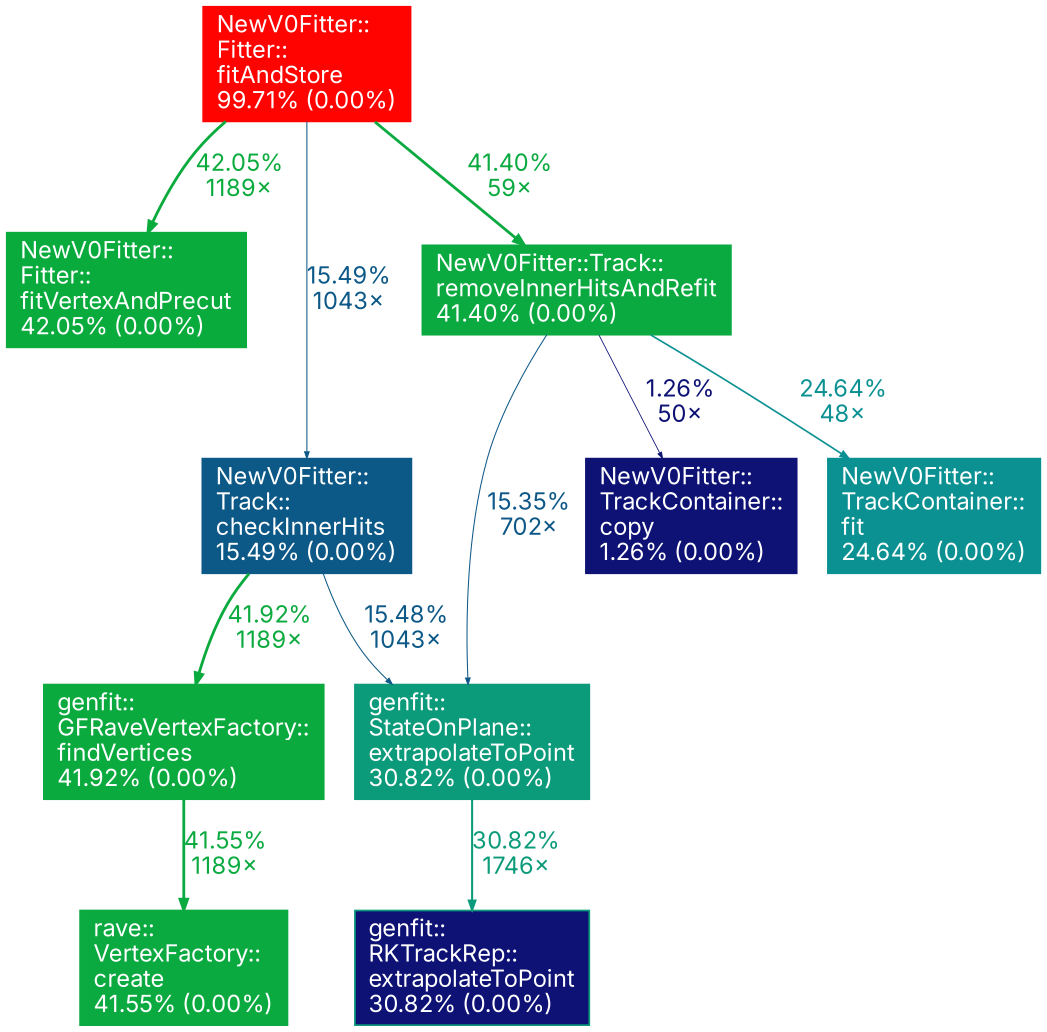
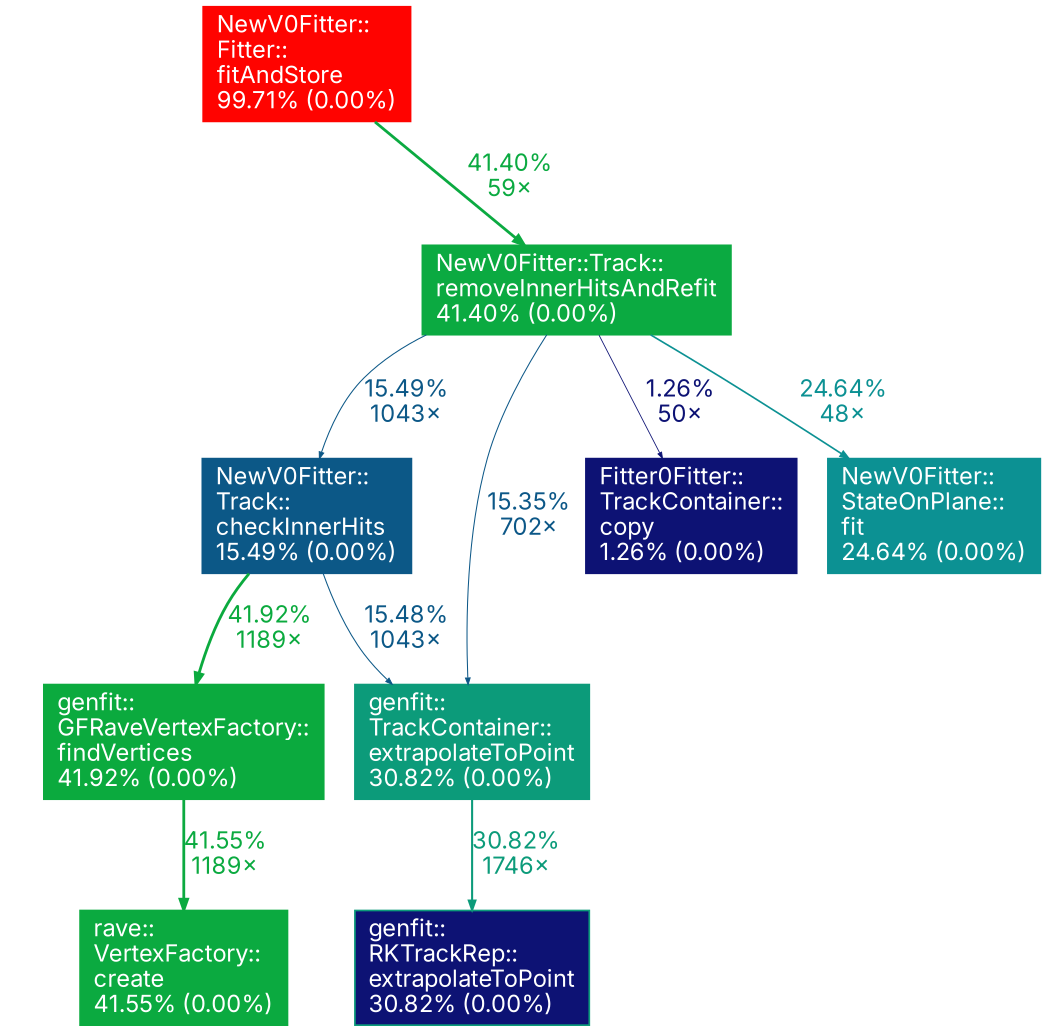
edge "NewV0Fitter:: Fitter:: fitAndStore 99.71% (0.00%)" -> "NewV0Fitter:: Track:: checkInnerHits 15.49% (0.00%)": now "NewV0Fitter::Track:: removeInnerHitsAndRefit 41.40% (0.00%)" -> "NewV0Fitter:: Track:: checkInnerHits 15.49% (0.00%)"
node "NewV0Fitter:: Fitter:: fitVertexAndPrecut 42.05% (0.00%)": removed
node "NewV0Fitter:: TrackContainer:: copy 1.26% (0.00%)": label "NewV0Fitter:: TrackContainer:: copy 1.26% (0.00%)" -> "Fitter0Fitter:: TrackContainer:: copy 1.26% (0.00%)"
node "NewV0Fitter:: TrackContainer:: fit 24.64% (0.00%)": label "NewV0Fitter:: TrackContainer:: fit 24.64% (0.00%)" -> "NewV0Fitter:: StateOnPlane:: fit 24.64% (0.00%)"
node "genfit:: StateOnPlane:: extrapolateToPoint 30.82% (0.00%)": label "genfit:: StateOnPlane:: extrapolateToPoint 30.82% (0.00%)" -> "genfit:: TrackContainer:: extrapolateToPoint 30.82% (0.00%)"
